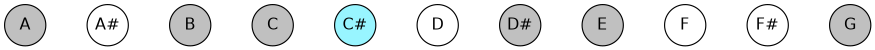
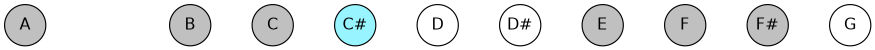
node "A#": removed
node "D#": fillcolor gray -> white
node "F": fillcolor white -> gray
node "F#": fillcolor white -> gray
node "G": fillcolor gray -> white
